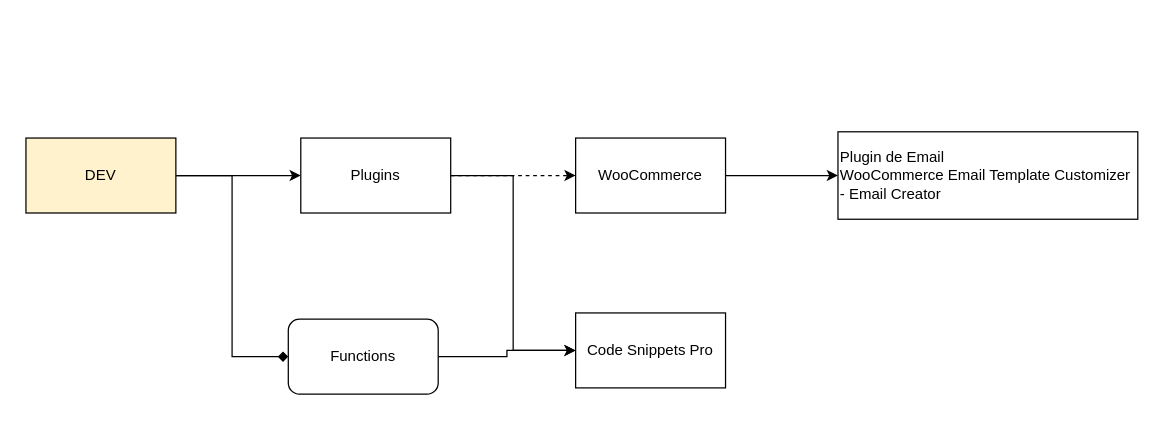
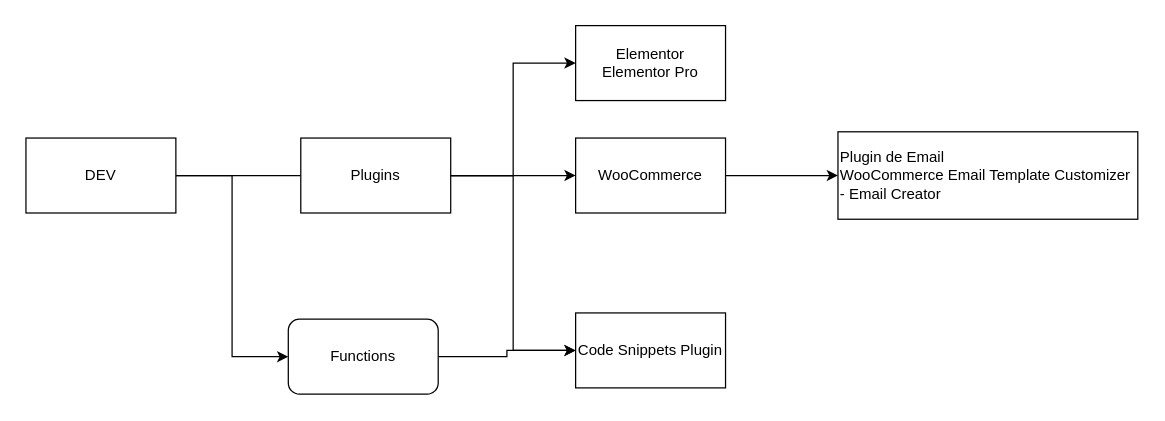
node "Elementor Elementor Pro": added
edge "Plugins" -> "Elementor Elementor Pro": added
node "DEV": fillcolor #fff2cc -> #ffffff
edge "DEV" -> "Plugins": arrowhead classic -> none
edge "Plugins" -> "WooCommerce": style dashed -> solid
node "Code Snippets Pro": label "Code Snippets Pro" -> "Code Snippets Plugin"
edge "DEV" -> "Functions": arrowhead diamond -> classic
